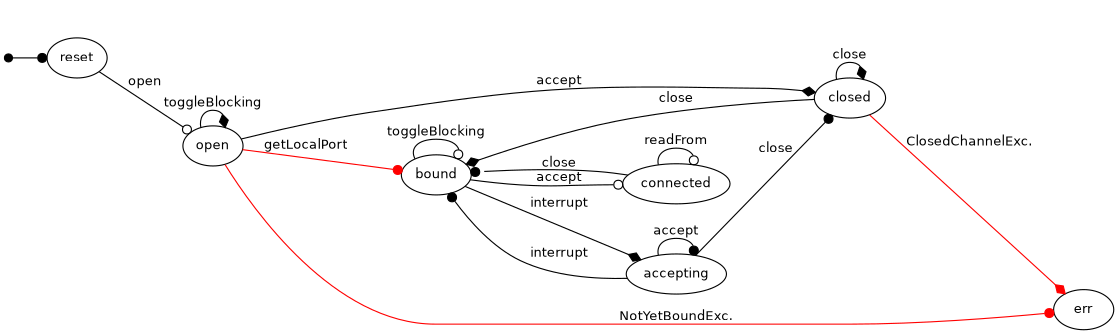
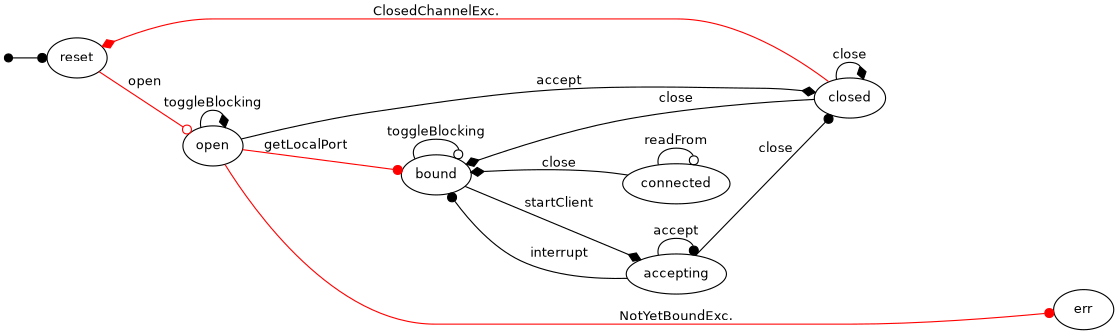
edge "reset" -> "open": color black -> red
edge "connected" -> "bound": arrowhead dot -> diamond
edge "bound" -> "connected": removed, label "accept"
edge "closed" -> "err": now "closed" -> "reset"
edge "bound" -> "accepting": label " interrupt " -> " startClient "
